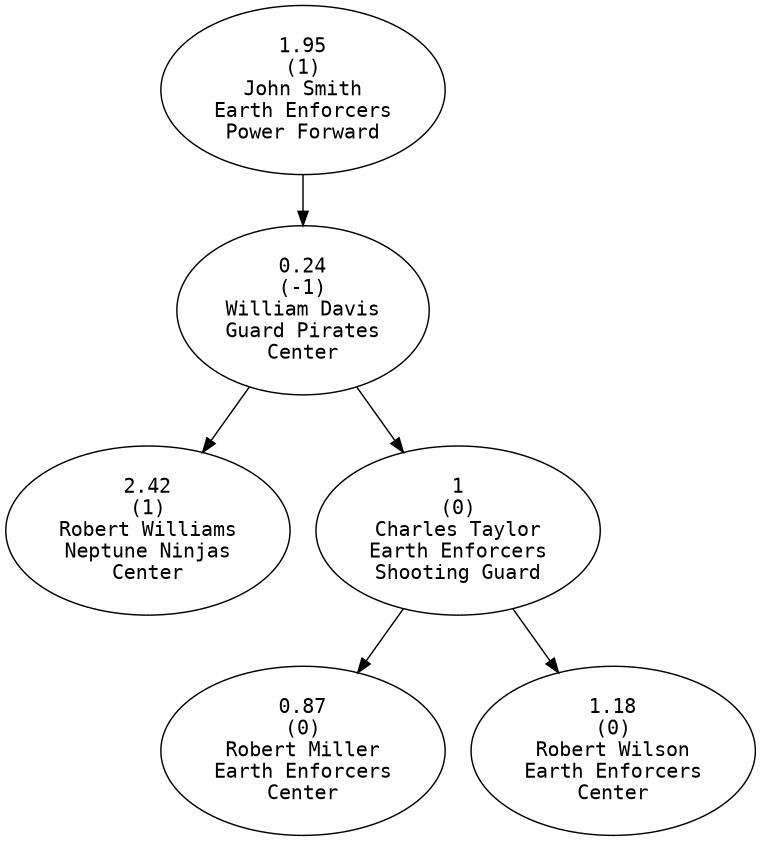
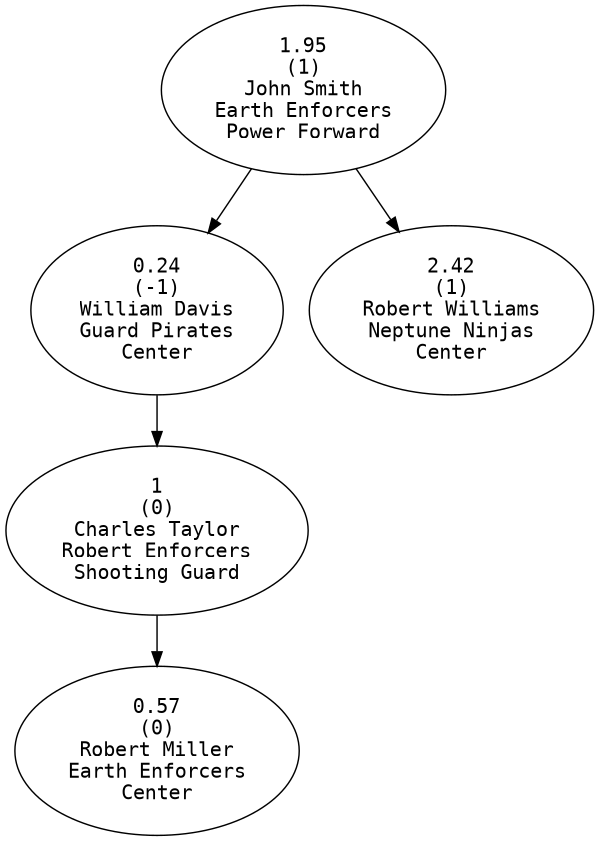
edge "0.24 (-1) William Davis Guard Pirates Center" -> "2.42 (1) Robert Williams Neptune Ninjas Center": now "1.95 (1) John Smith Earth Enforcers Power Forward" -> "2.42 (1) Robert Williams Neptune Ninjas Center"
node "1 (0) Charles Taylor Earth Enforcers Shooting Guard": label "1 (0) Charles Taylor Earth Enforcers Shooting Guard" -> "1 (0) Charles Taylor Robert Enforcers Shooting Guard"
node "0.87 (0) Robert Miller Earth Enforcers Center": label "0.87 (0) Robert Miller Earth Enforcers Center" -> "0.57 (0) Robert Miller Earth Enforcers Center"
node "1.18 (0) Robert Wilson Earth Enforcers Center": removed
